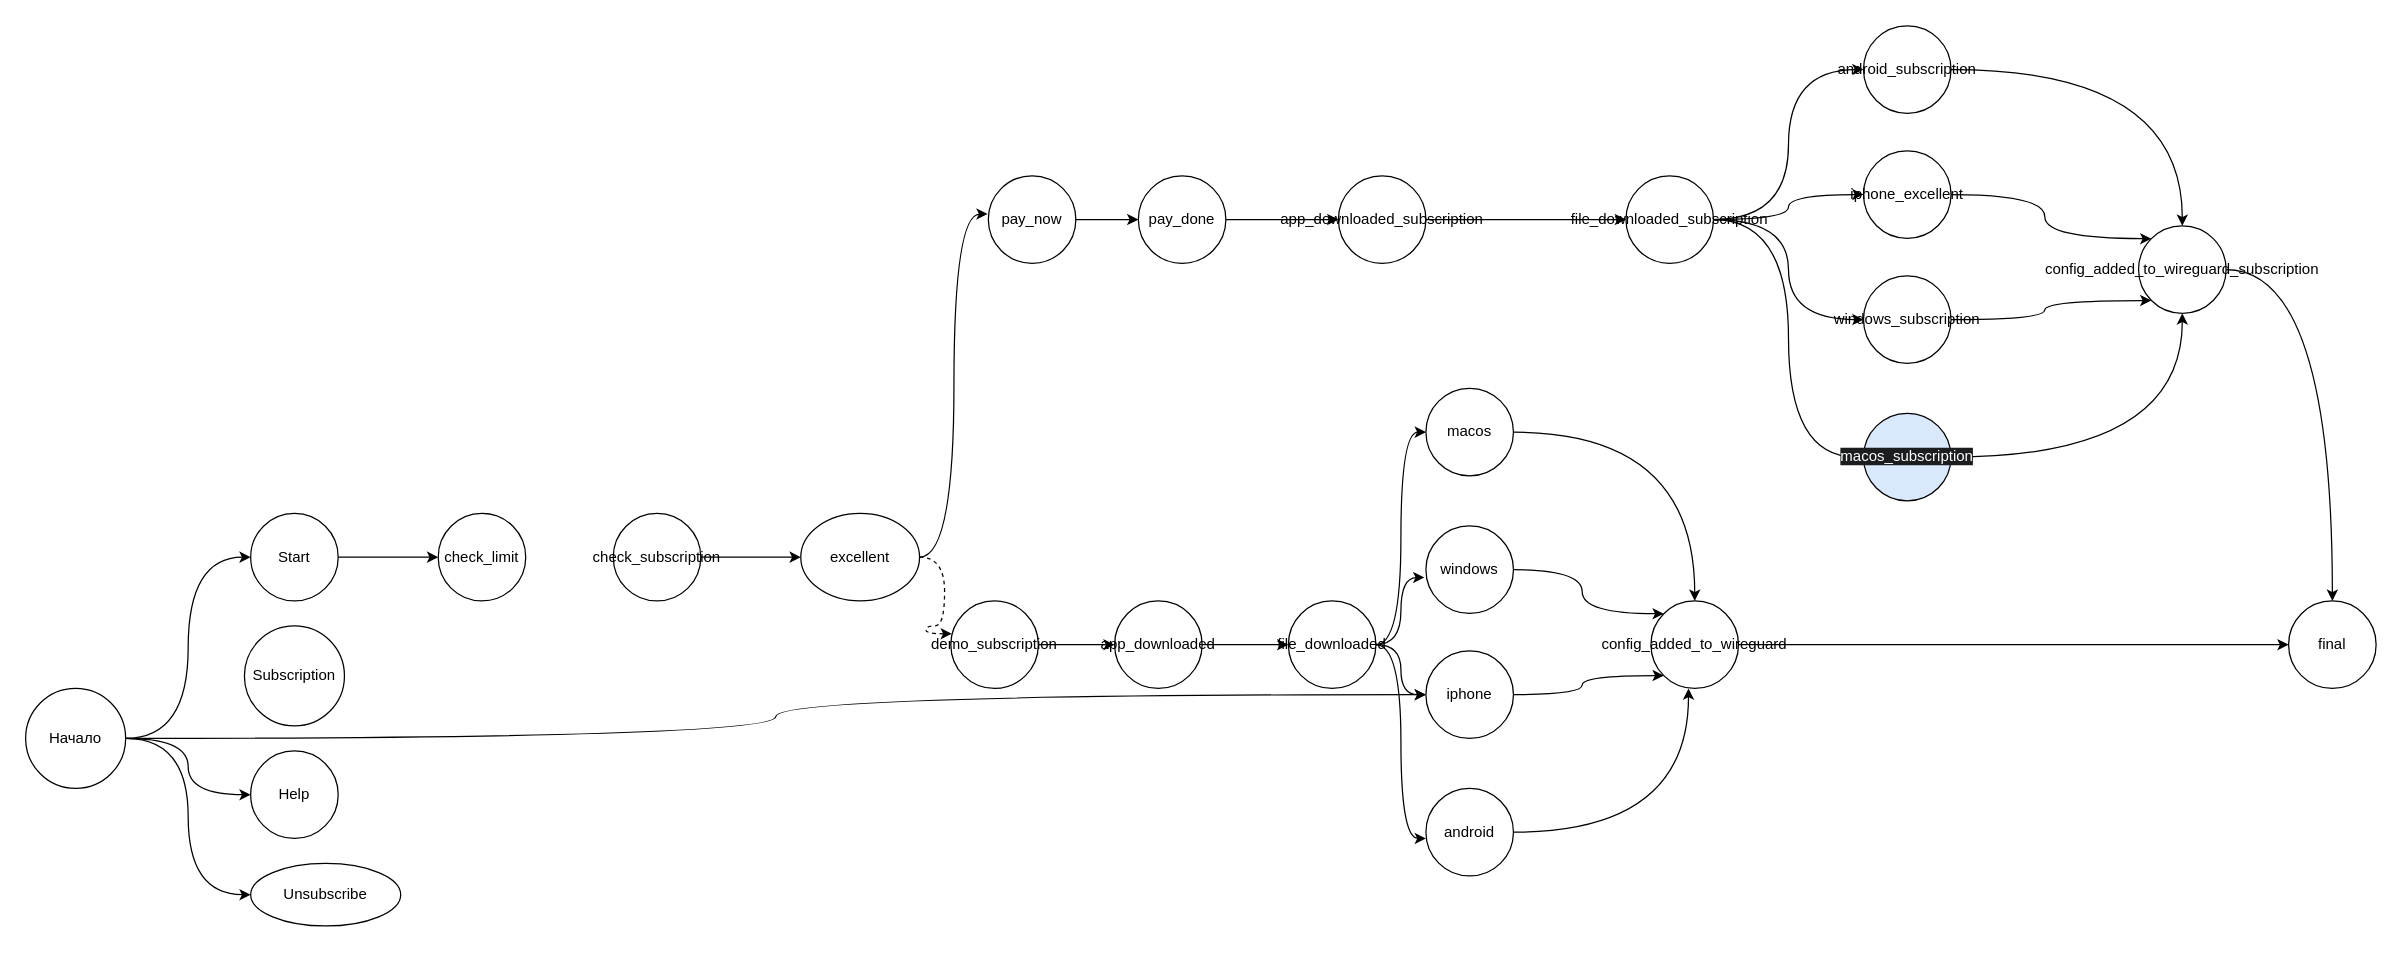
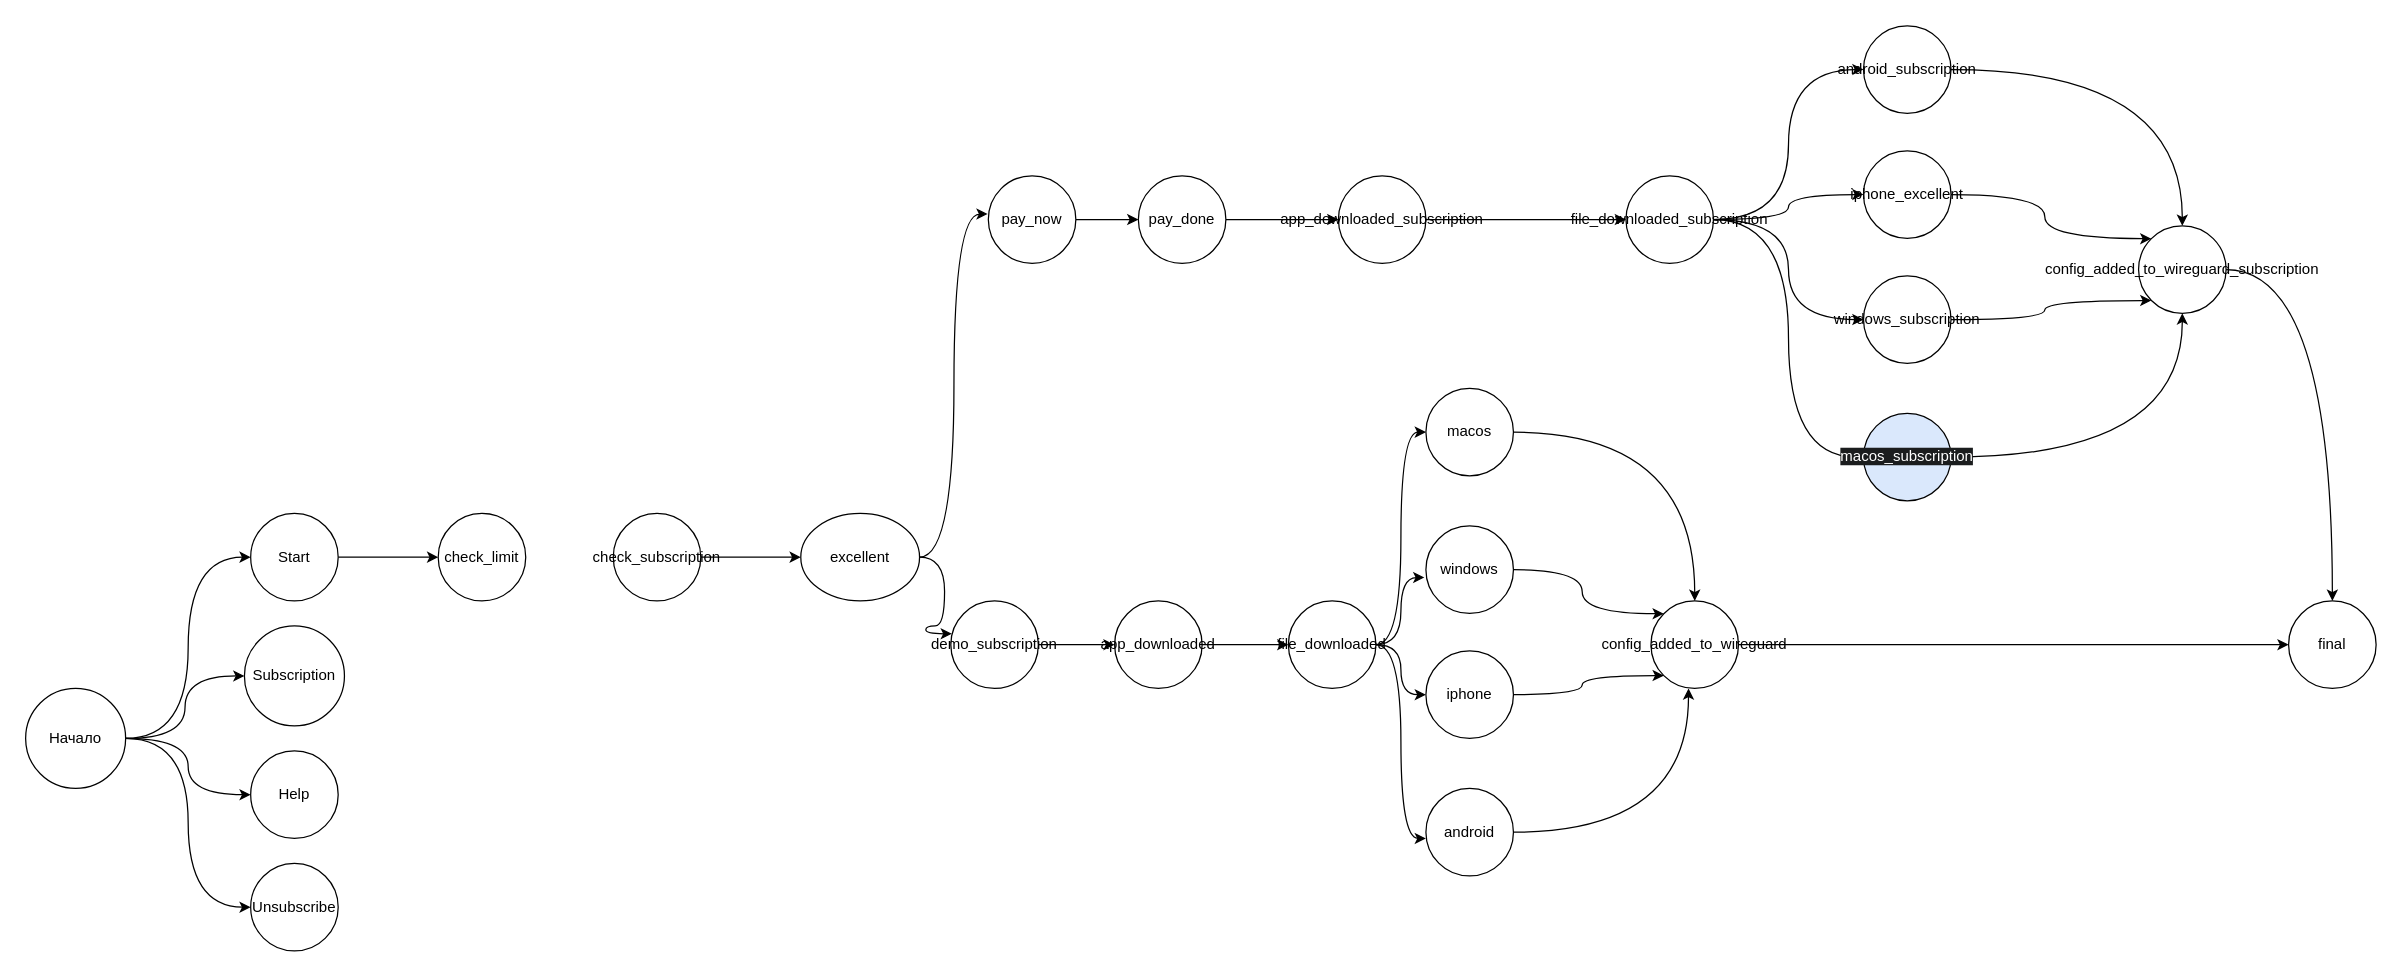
edge "excellent" -> "demo_subscription": style dashed -> solid
edge "Начало" -> "iphone": now "Начало" -> "Subscription"
node "Unsubscribe": size 150x63 -> 88x88
